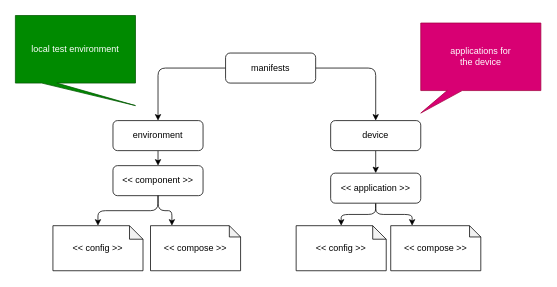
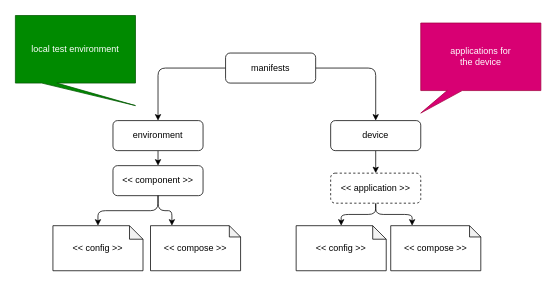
node "<< application >>": style solid -> dashed
